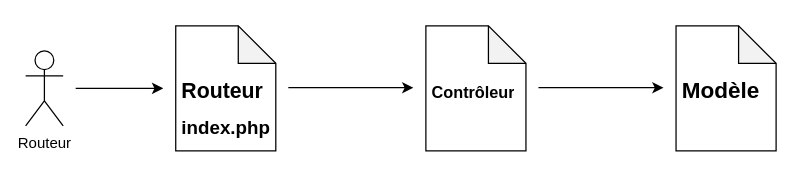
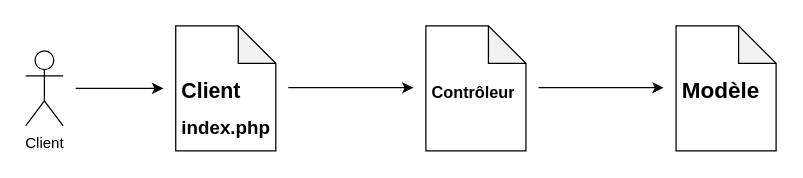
node "Routeur index.php": label "Routeur index.php" -> "Client index.php"
node "Routeur": label "Routeur" -> "Client"
